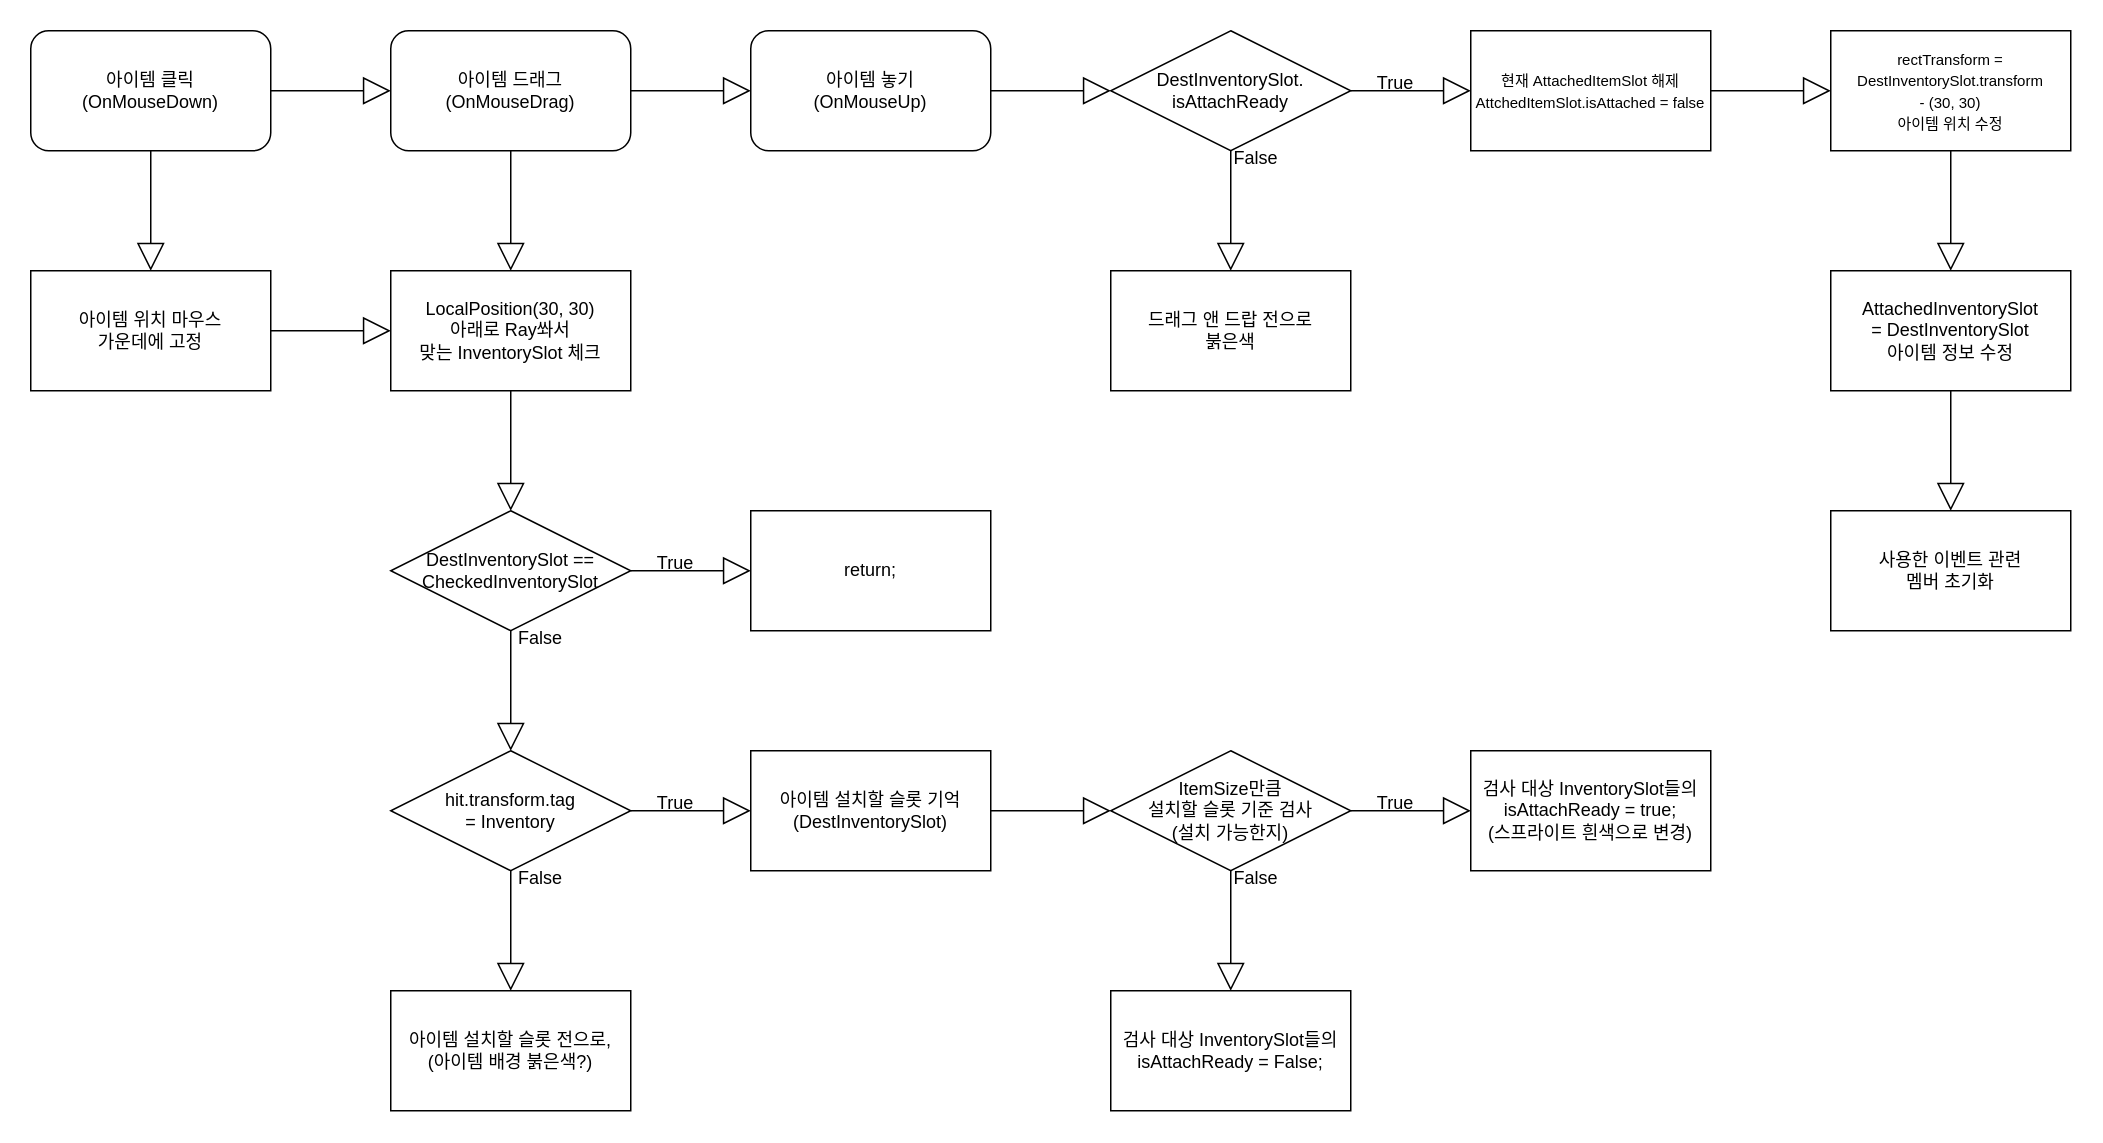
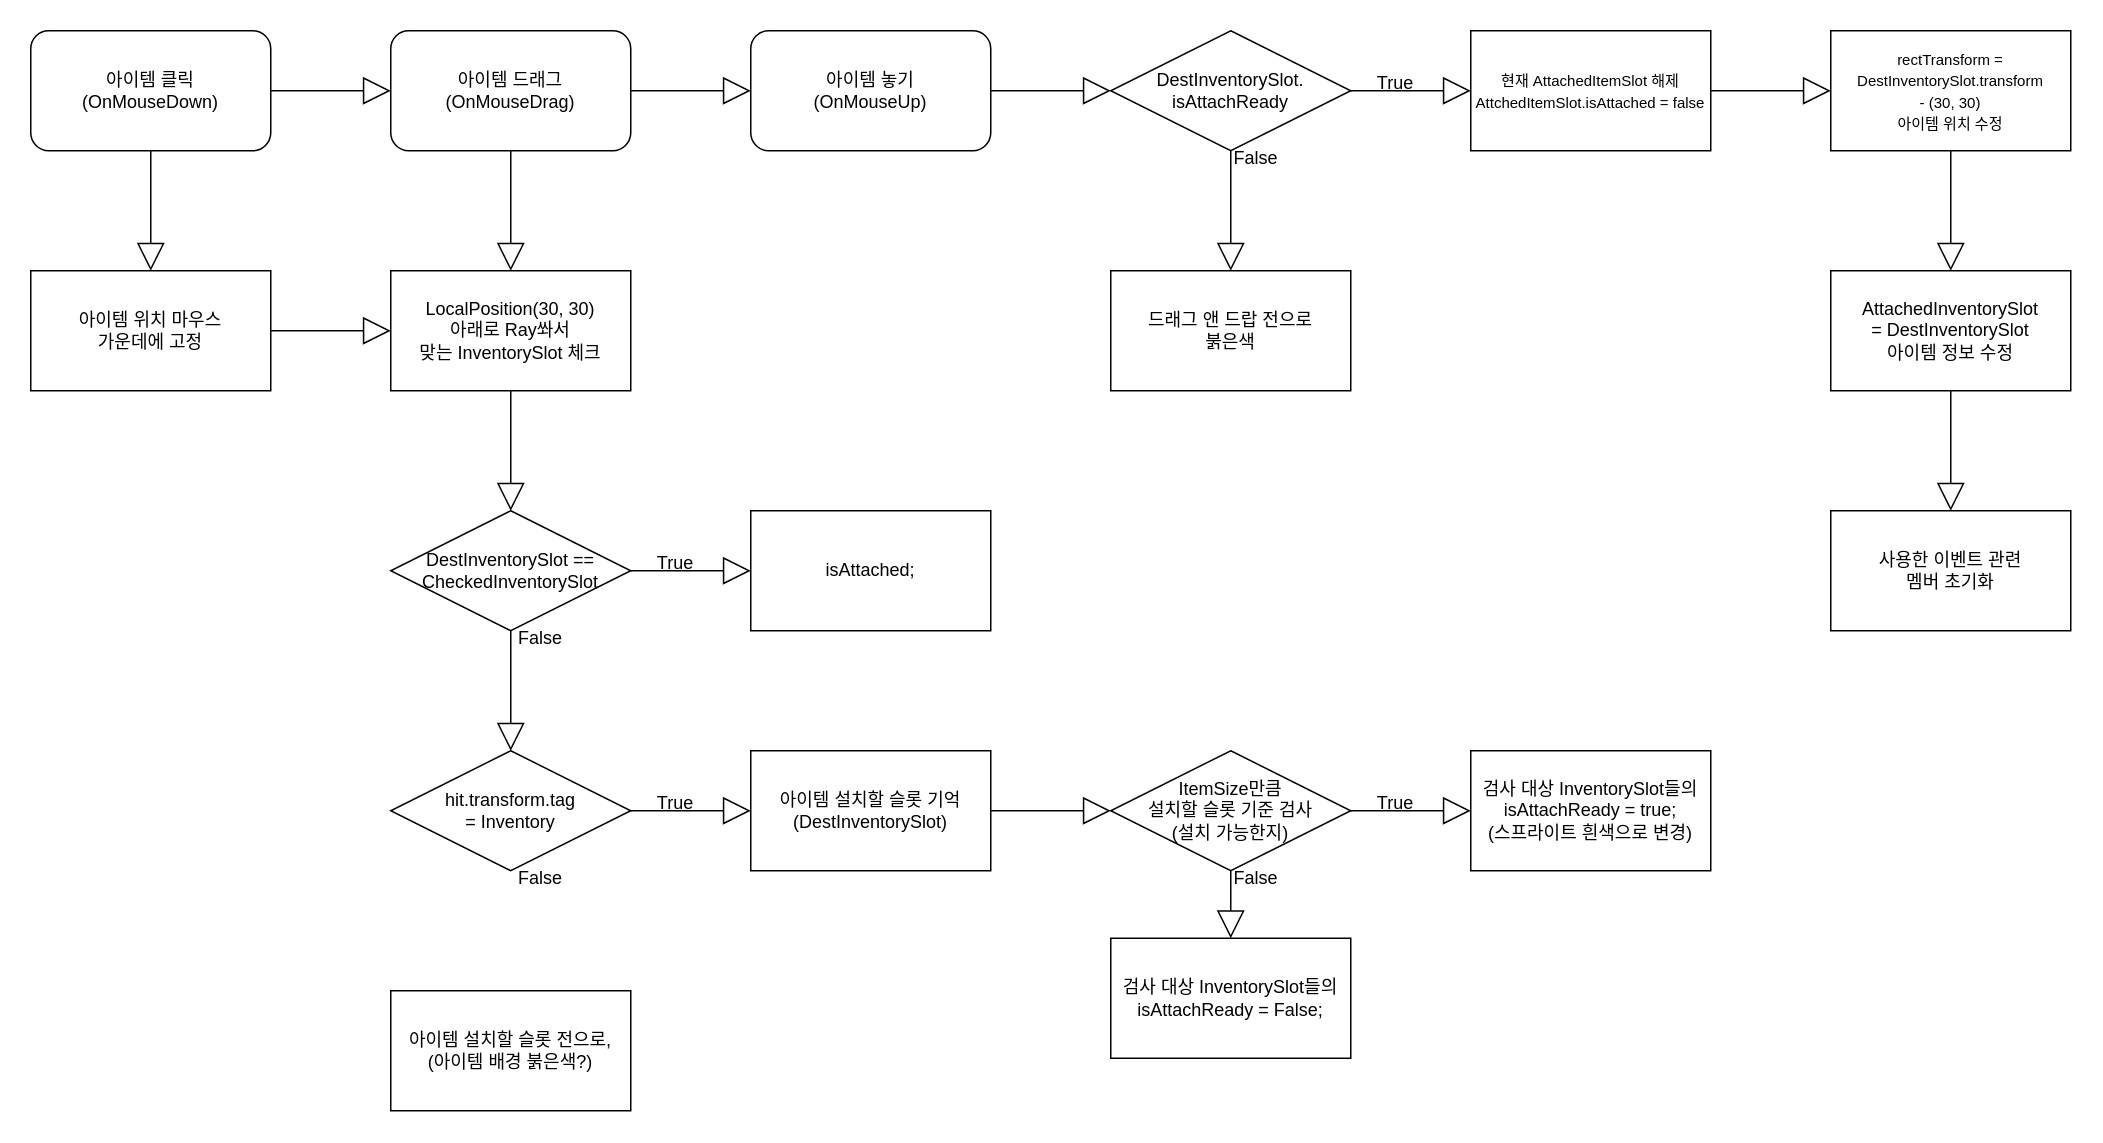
node "return;": label "return;" -> "isAttached;"
edge "hit.transform.tag = Inventory" -> "아이템 설치할 슬롯 전으로, (아이템 배경 붉은색?)": removed
node "검사 대상 InventorySlot들의 isAttachReady = False;": moved (1231, 1051) -> (1231, 998)
